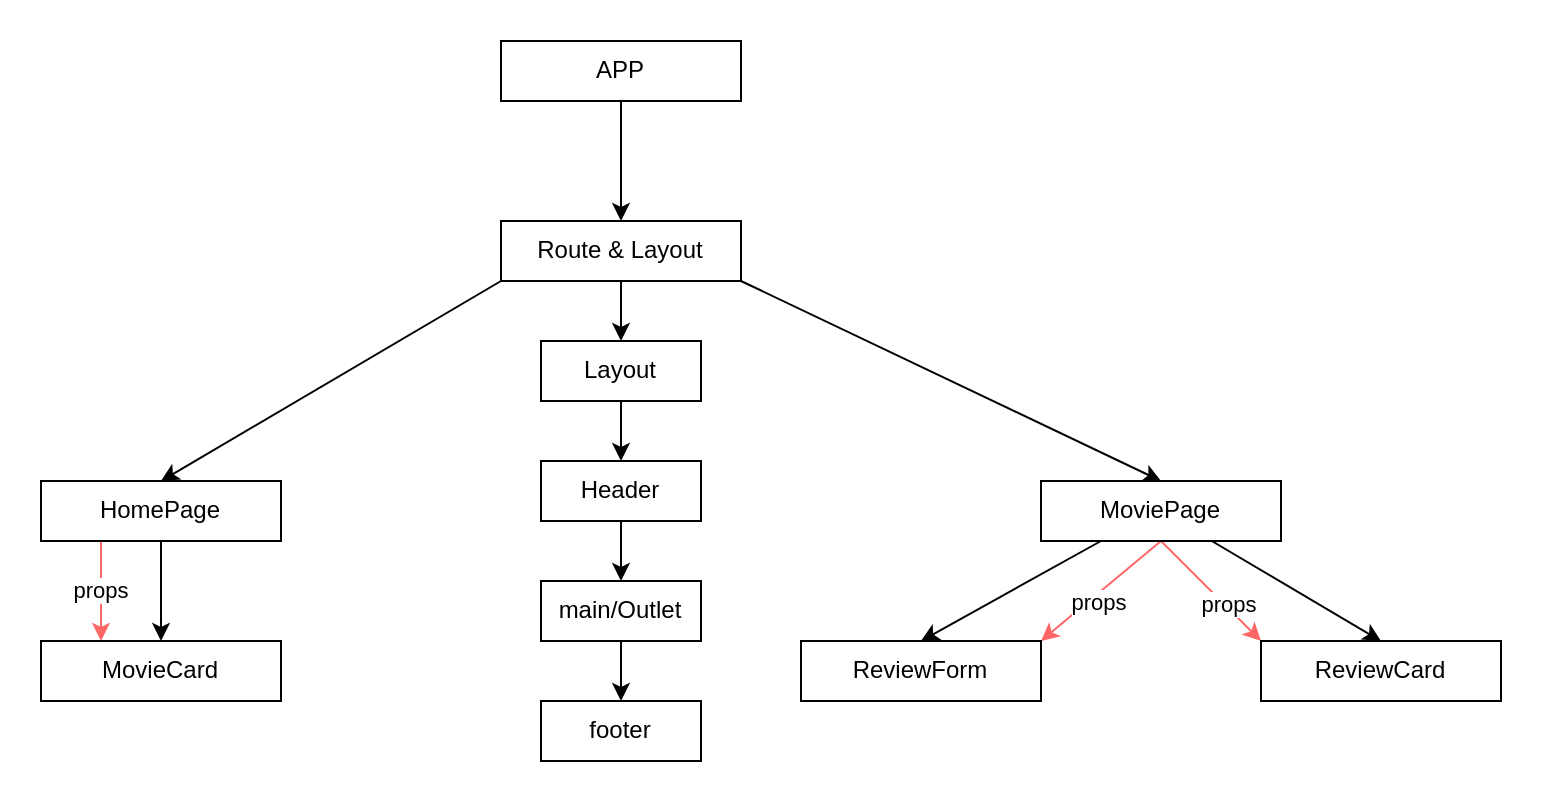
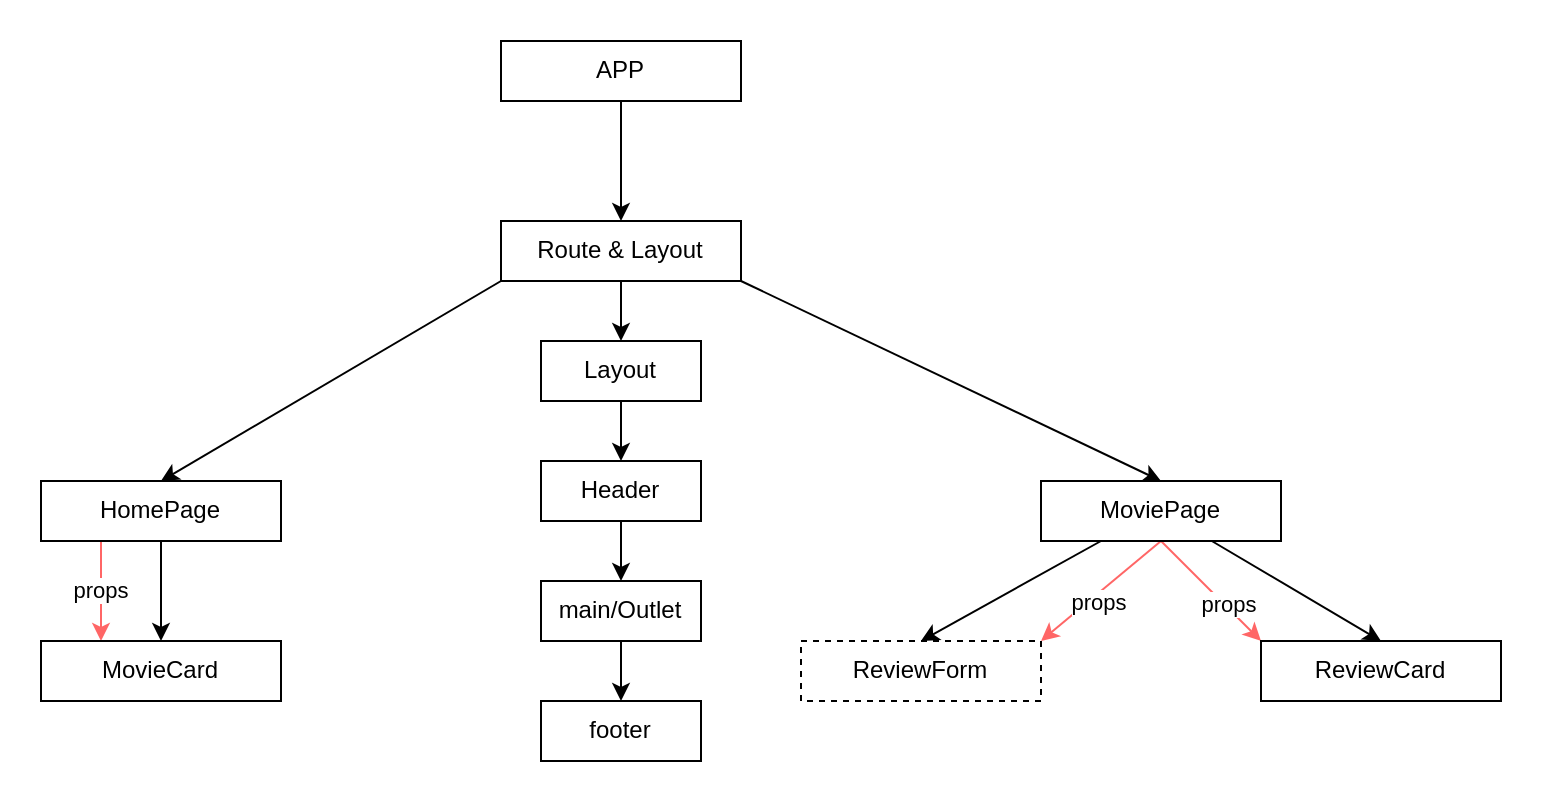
node "ReviewForm": style solid -> dashed
